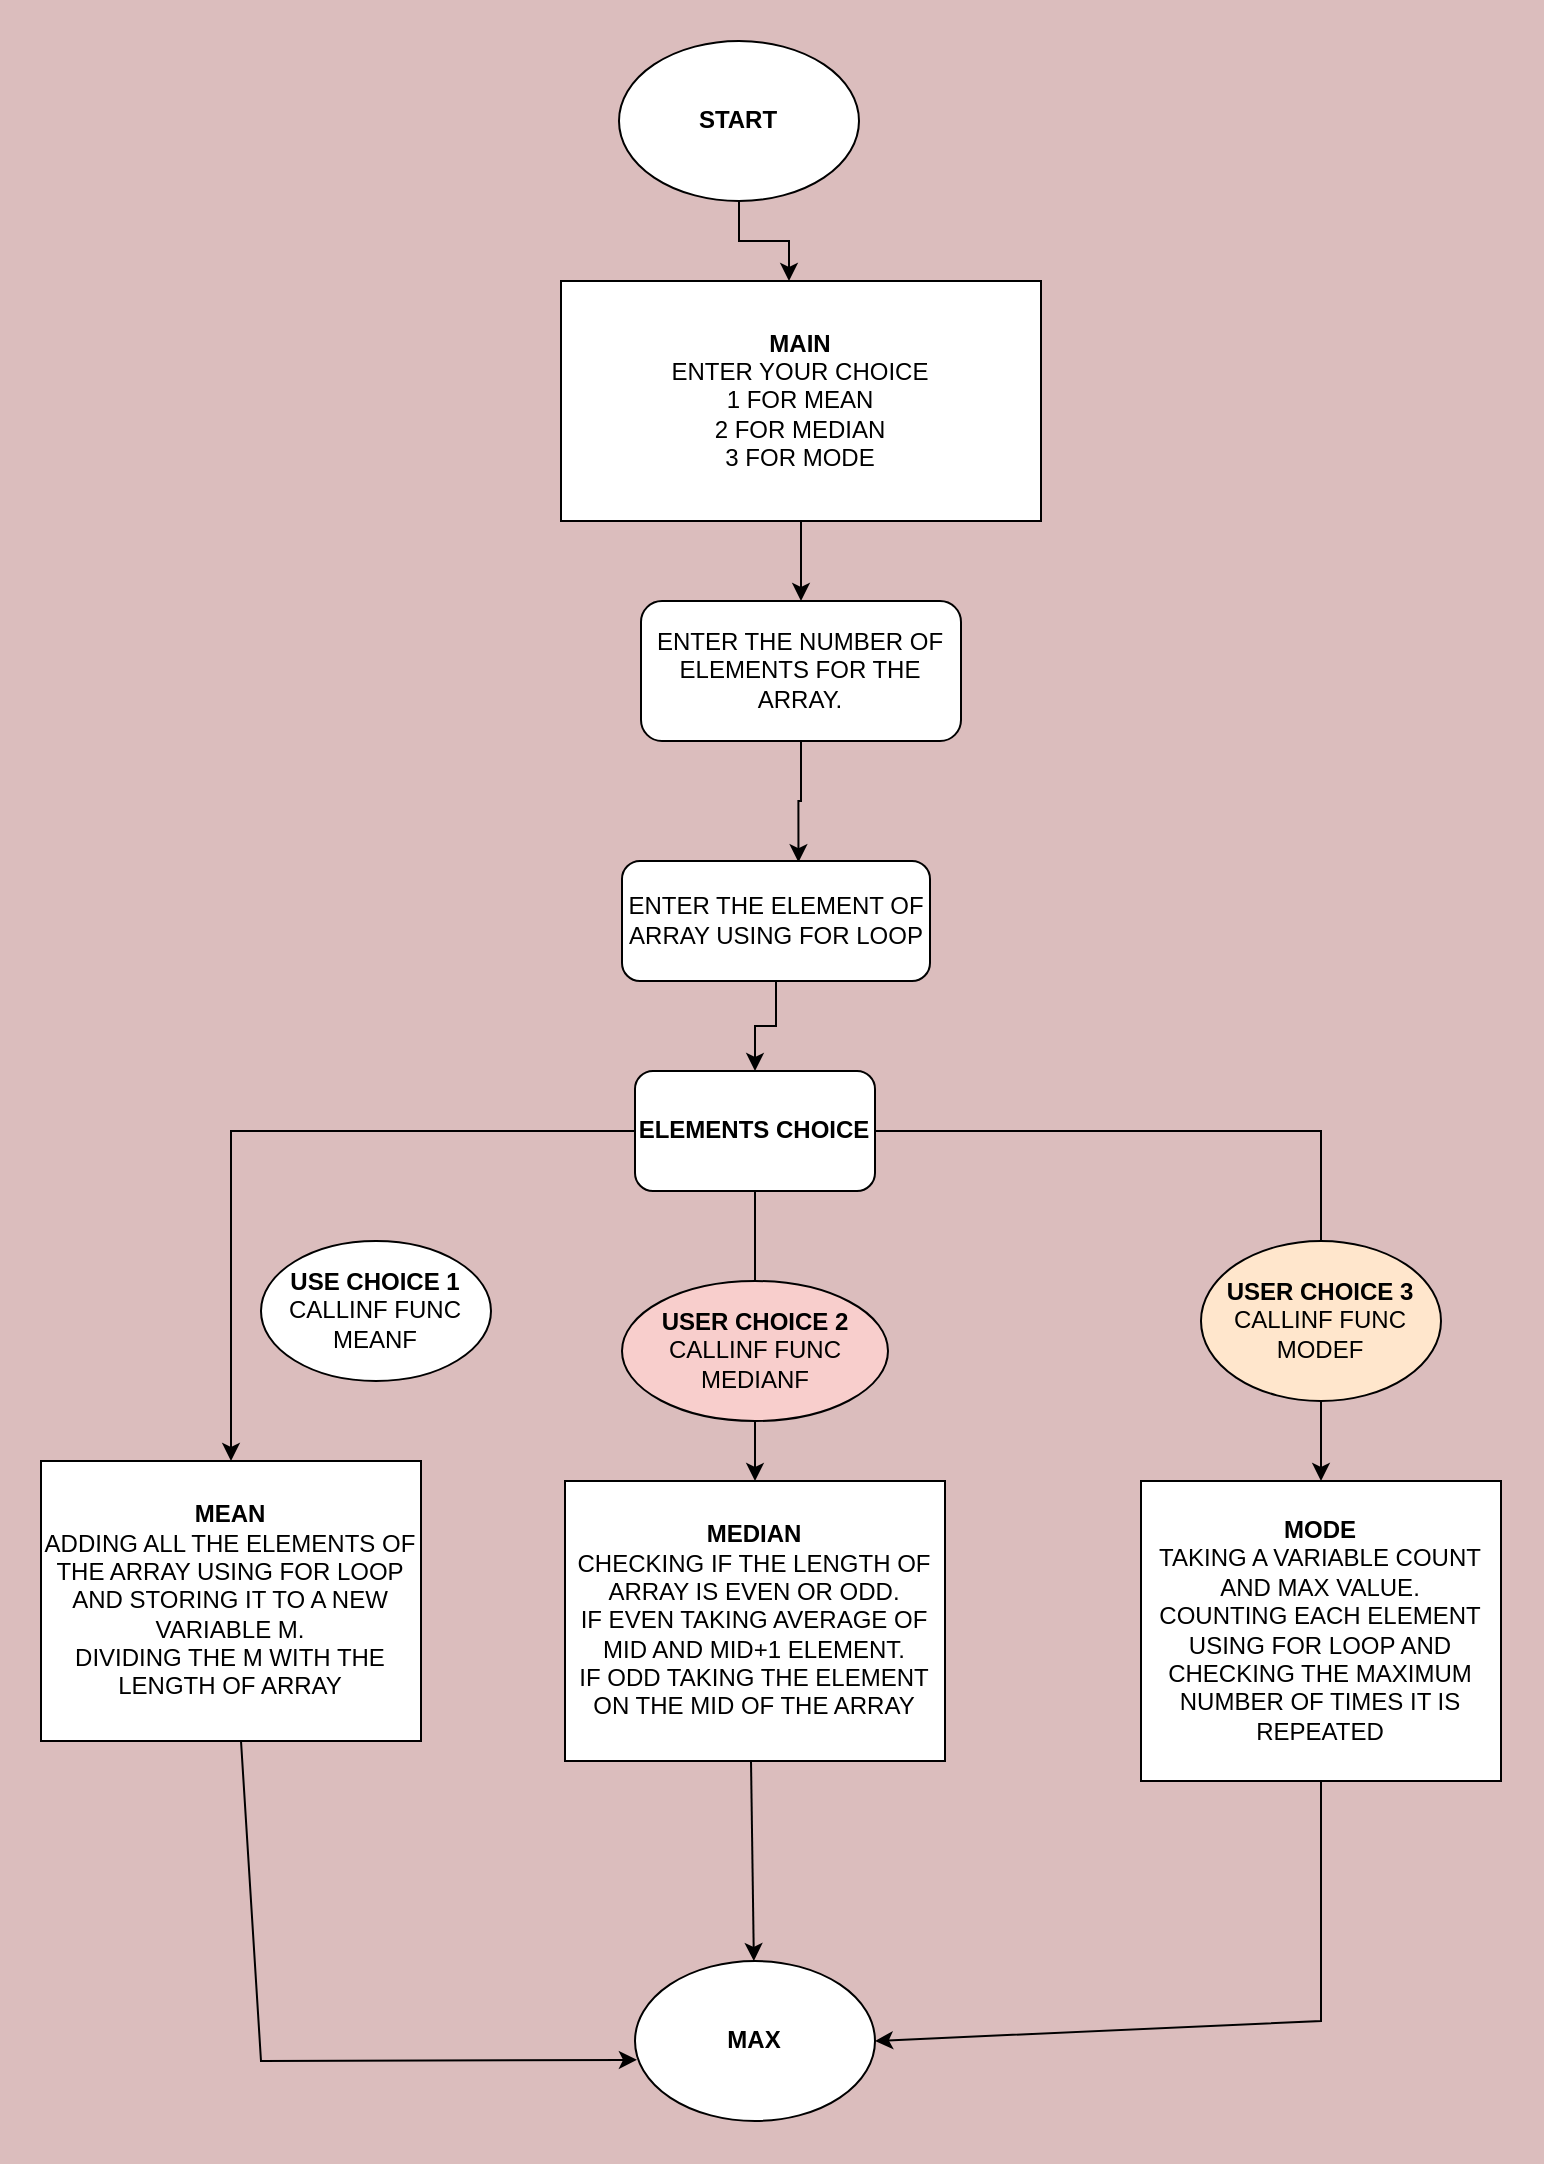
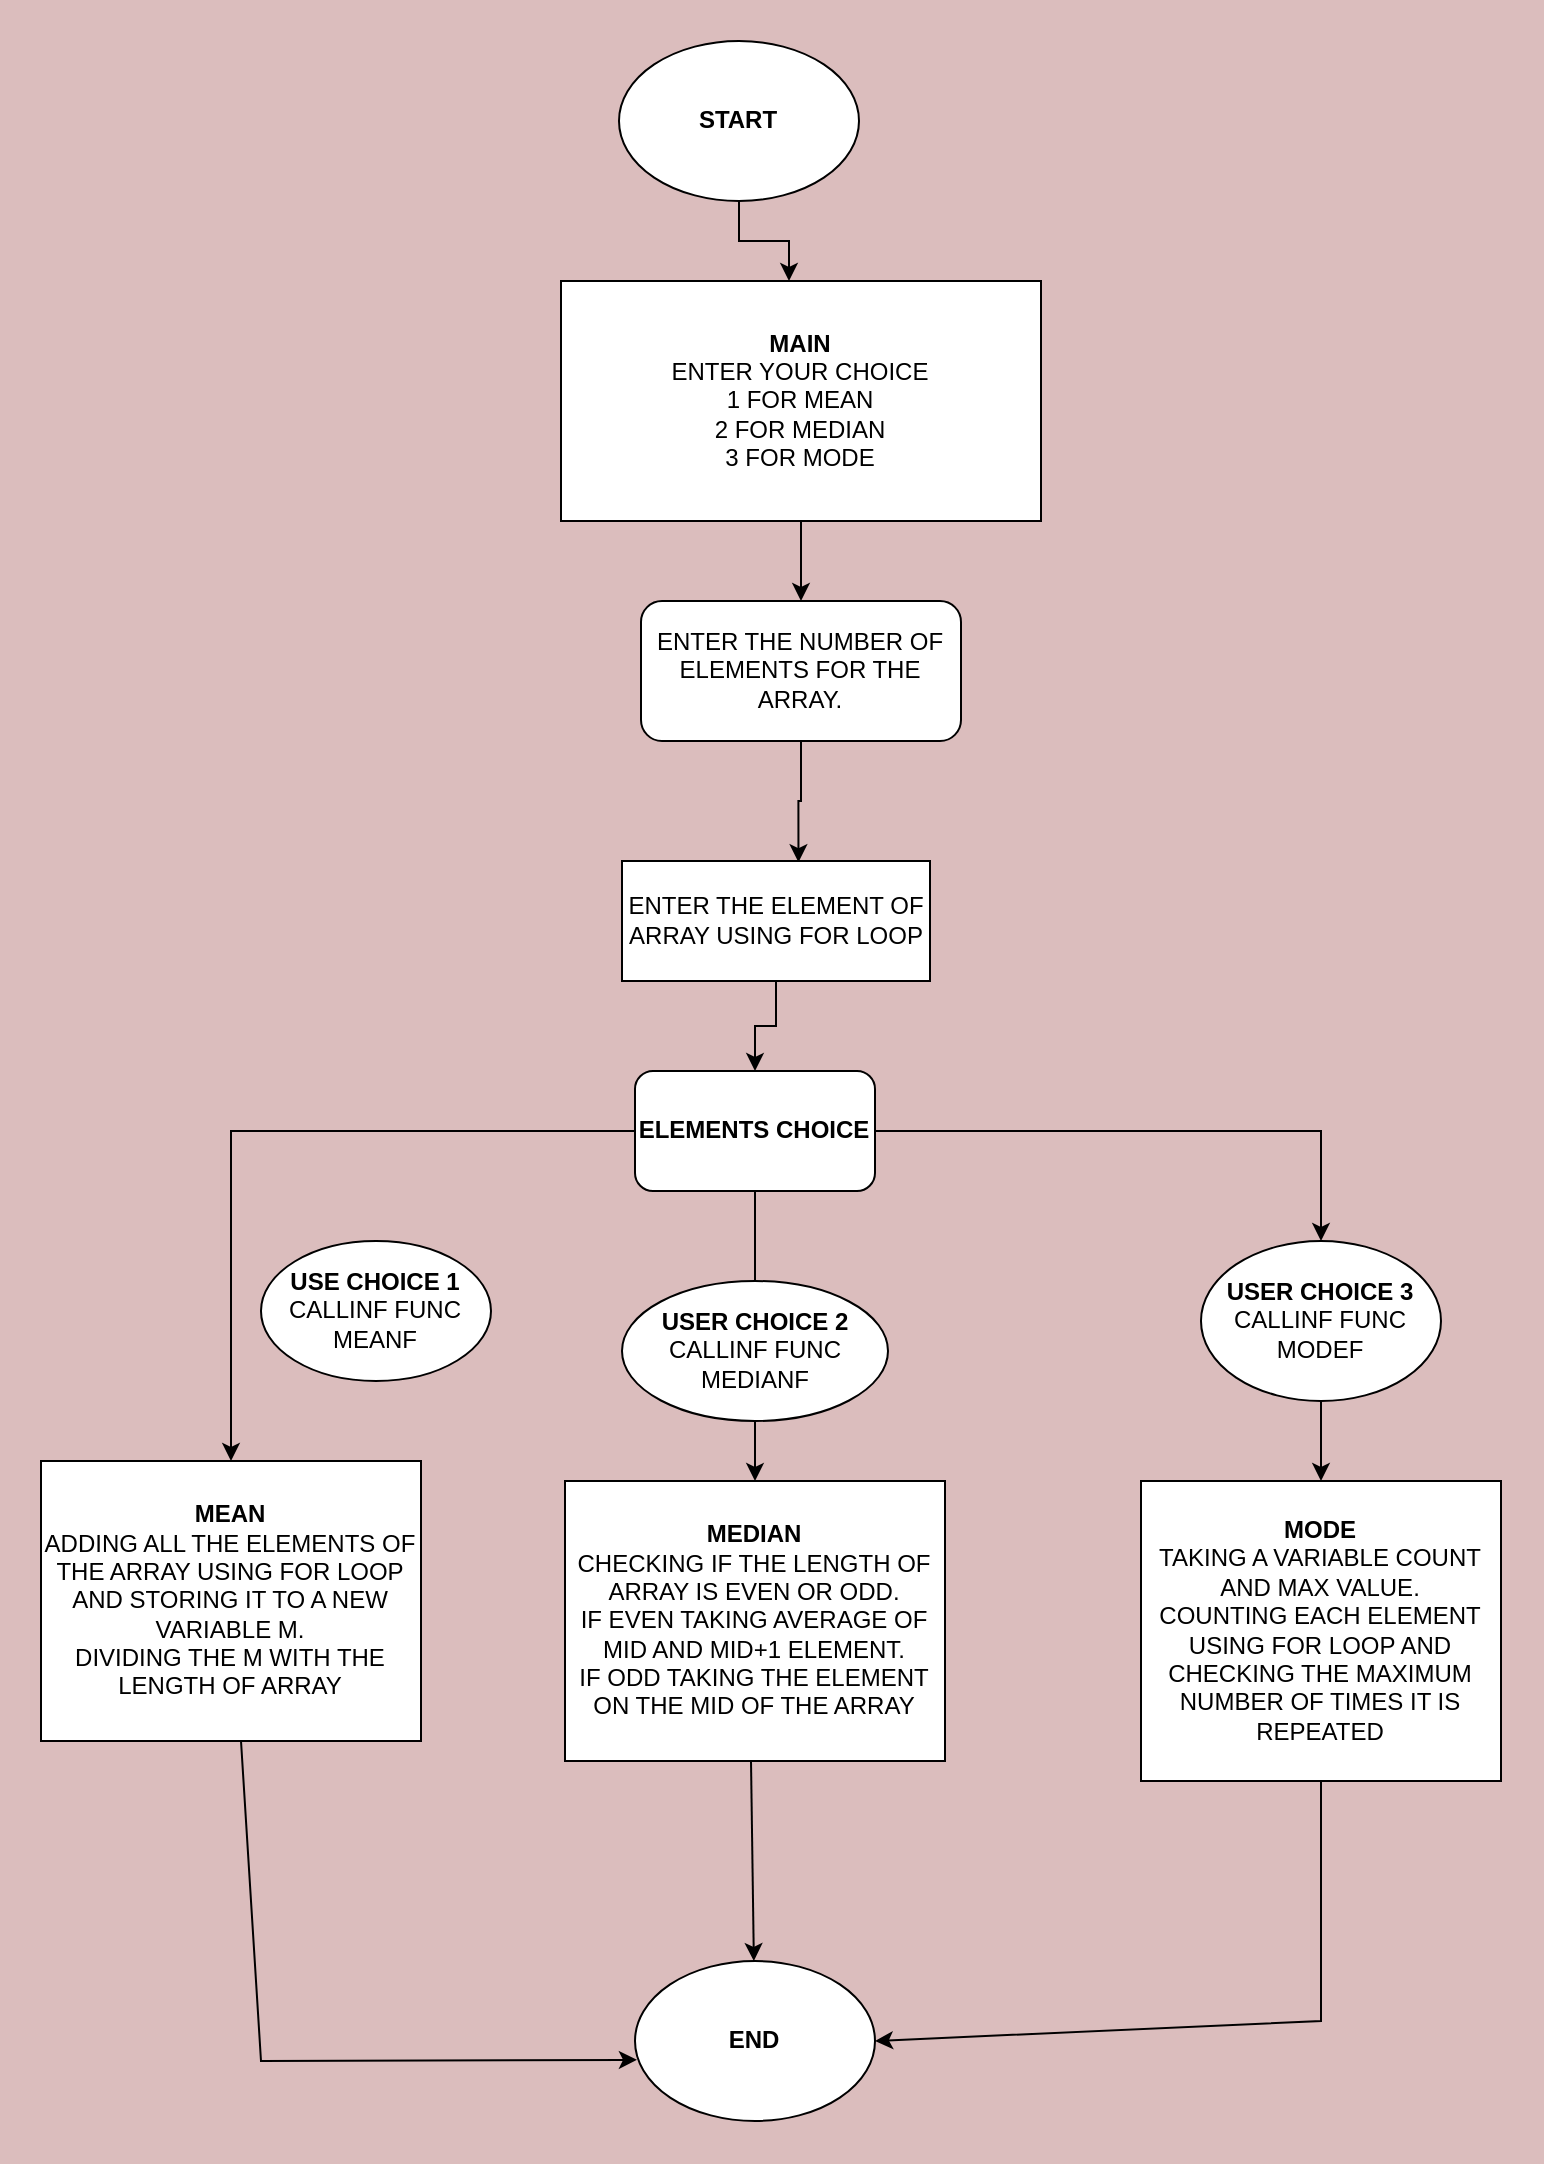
node "ENTER THE ELEMENT OF ARRAY USING FOR LOOP": shape rounded rectangle -> rectangle
edge "ELEMENTS CHOICE" -- "USER CHOICE 3 CALLINF FUNC MODEF": arrowhead none -> classic
node "USER CHOICE 3 CALLINF FUNC MODEF": fillcolor #ffe6cc -> #ffffff
node "USER CHOICE 2 CALLINF FUNC MEDIANF": fillcolor #f8cecc -> #ffffff
node "MAX": label "MAX" -> "END"
